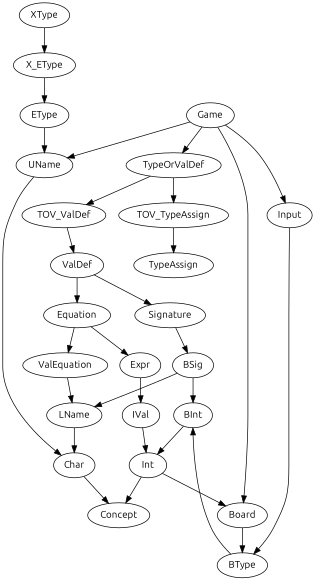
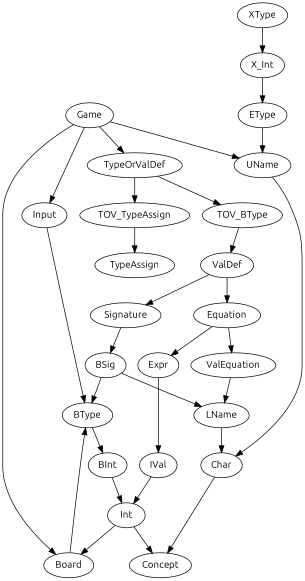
node "X_EType": label "X_EType" -> "X_Int"
node "TOV_ValDef": label "TOV_ValDef" -> "TOV_BType"
edge "BSig" -> "BInt": now "BSig" -> "BType"
